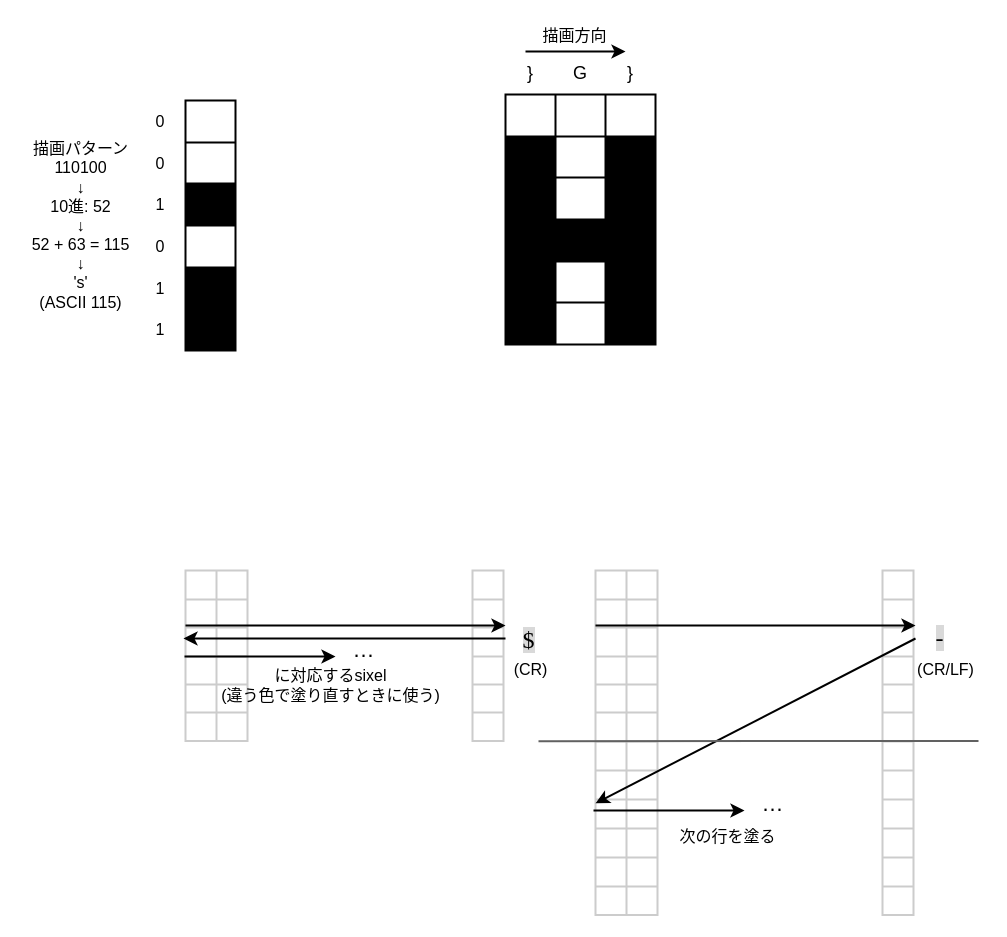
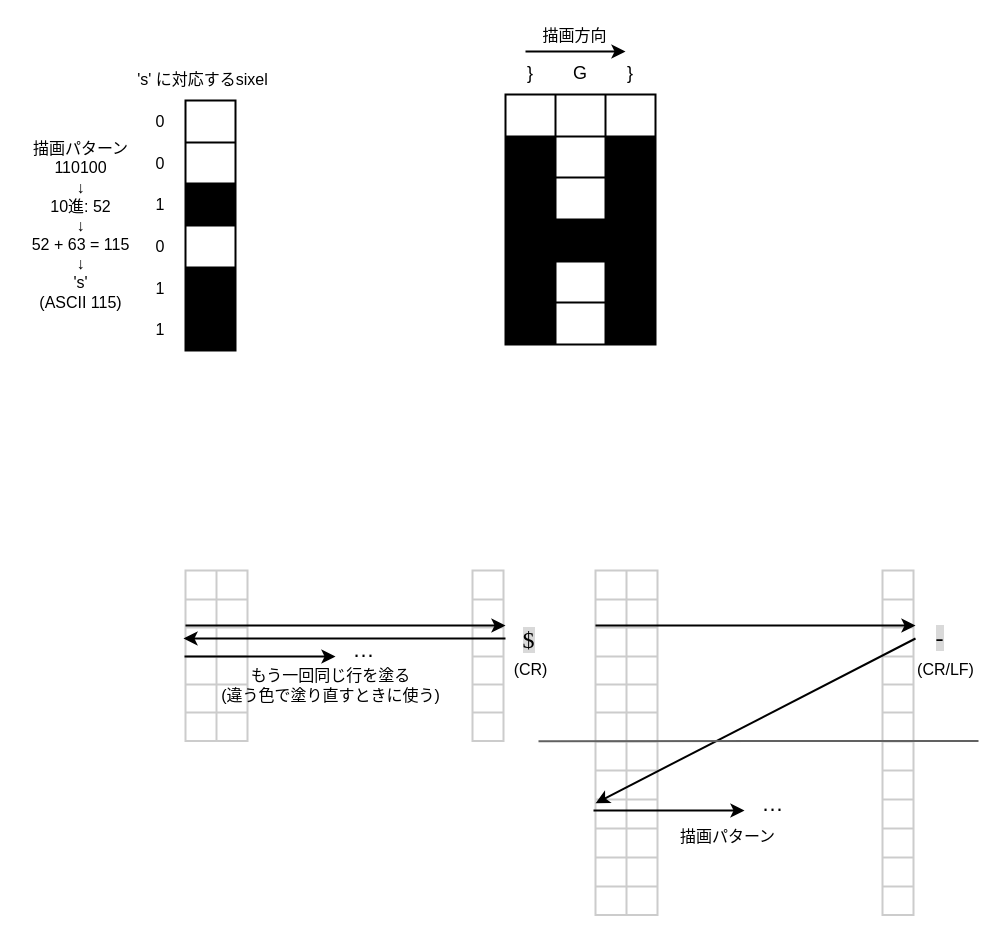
node "'s' に対応するsixel": added
node "に対応するsixel (違う色で塗り直すときに使う)": label "に対応するsixel (違う色で塗り直すときに使う)" -> "もう一回同じ行を塗る (違う色で塗り直すときに使う)"
node "次の行を塗る": label "次の行を塗る" -> "描画パターン"
